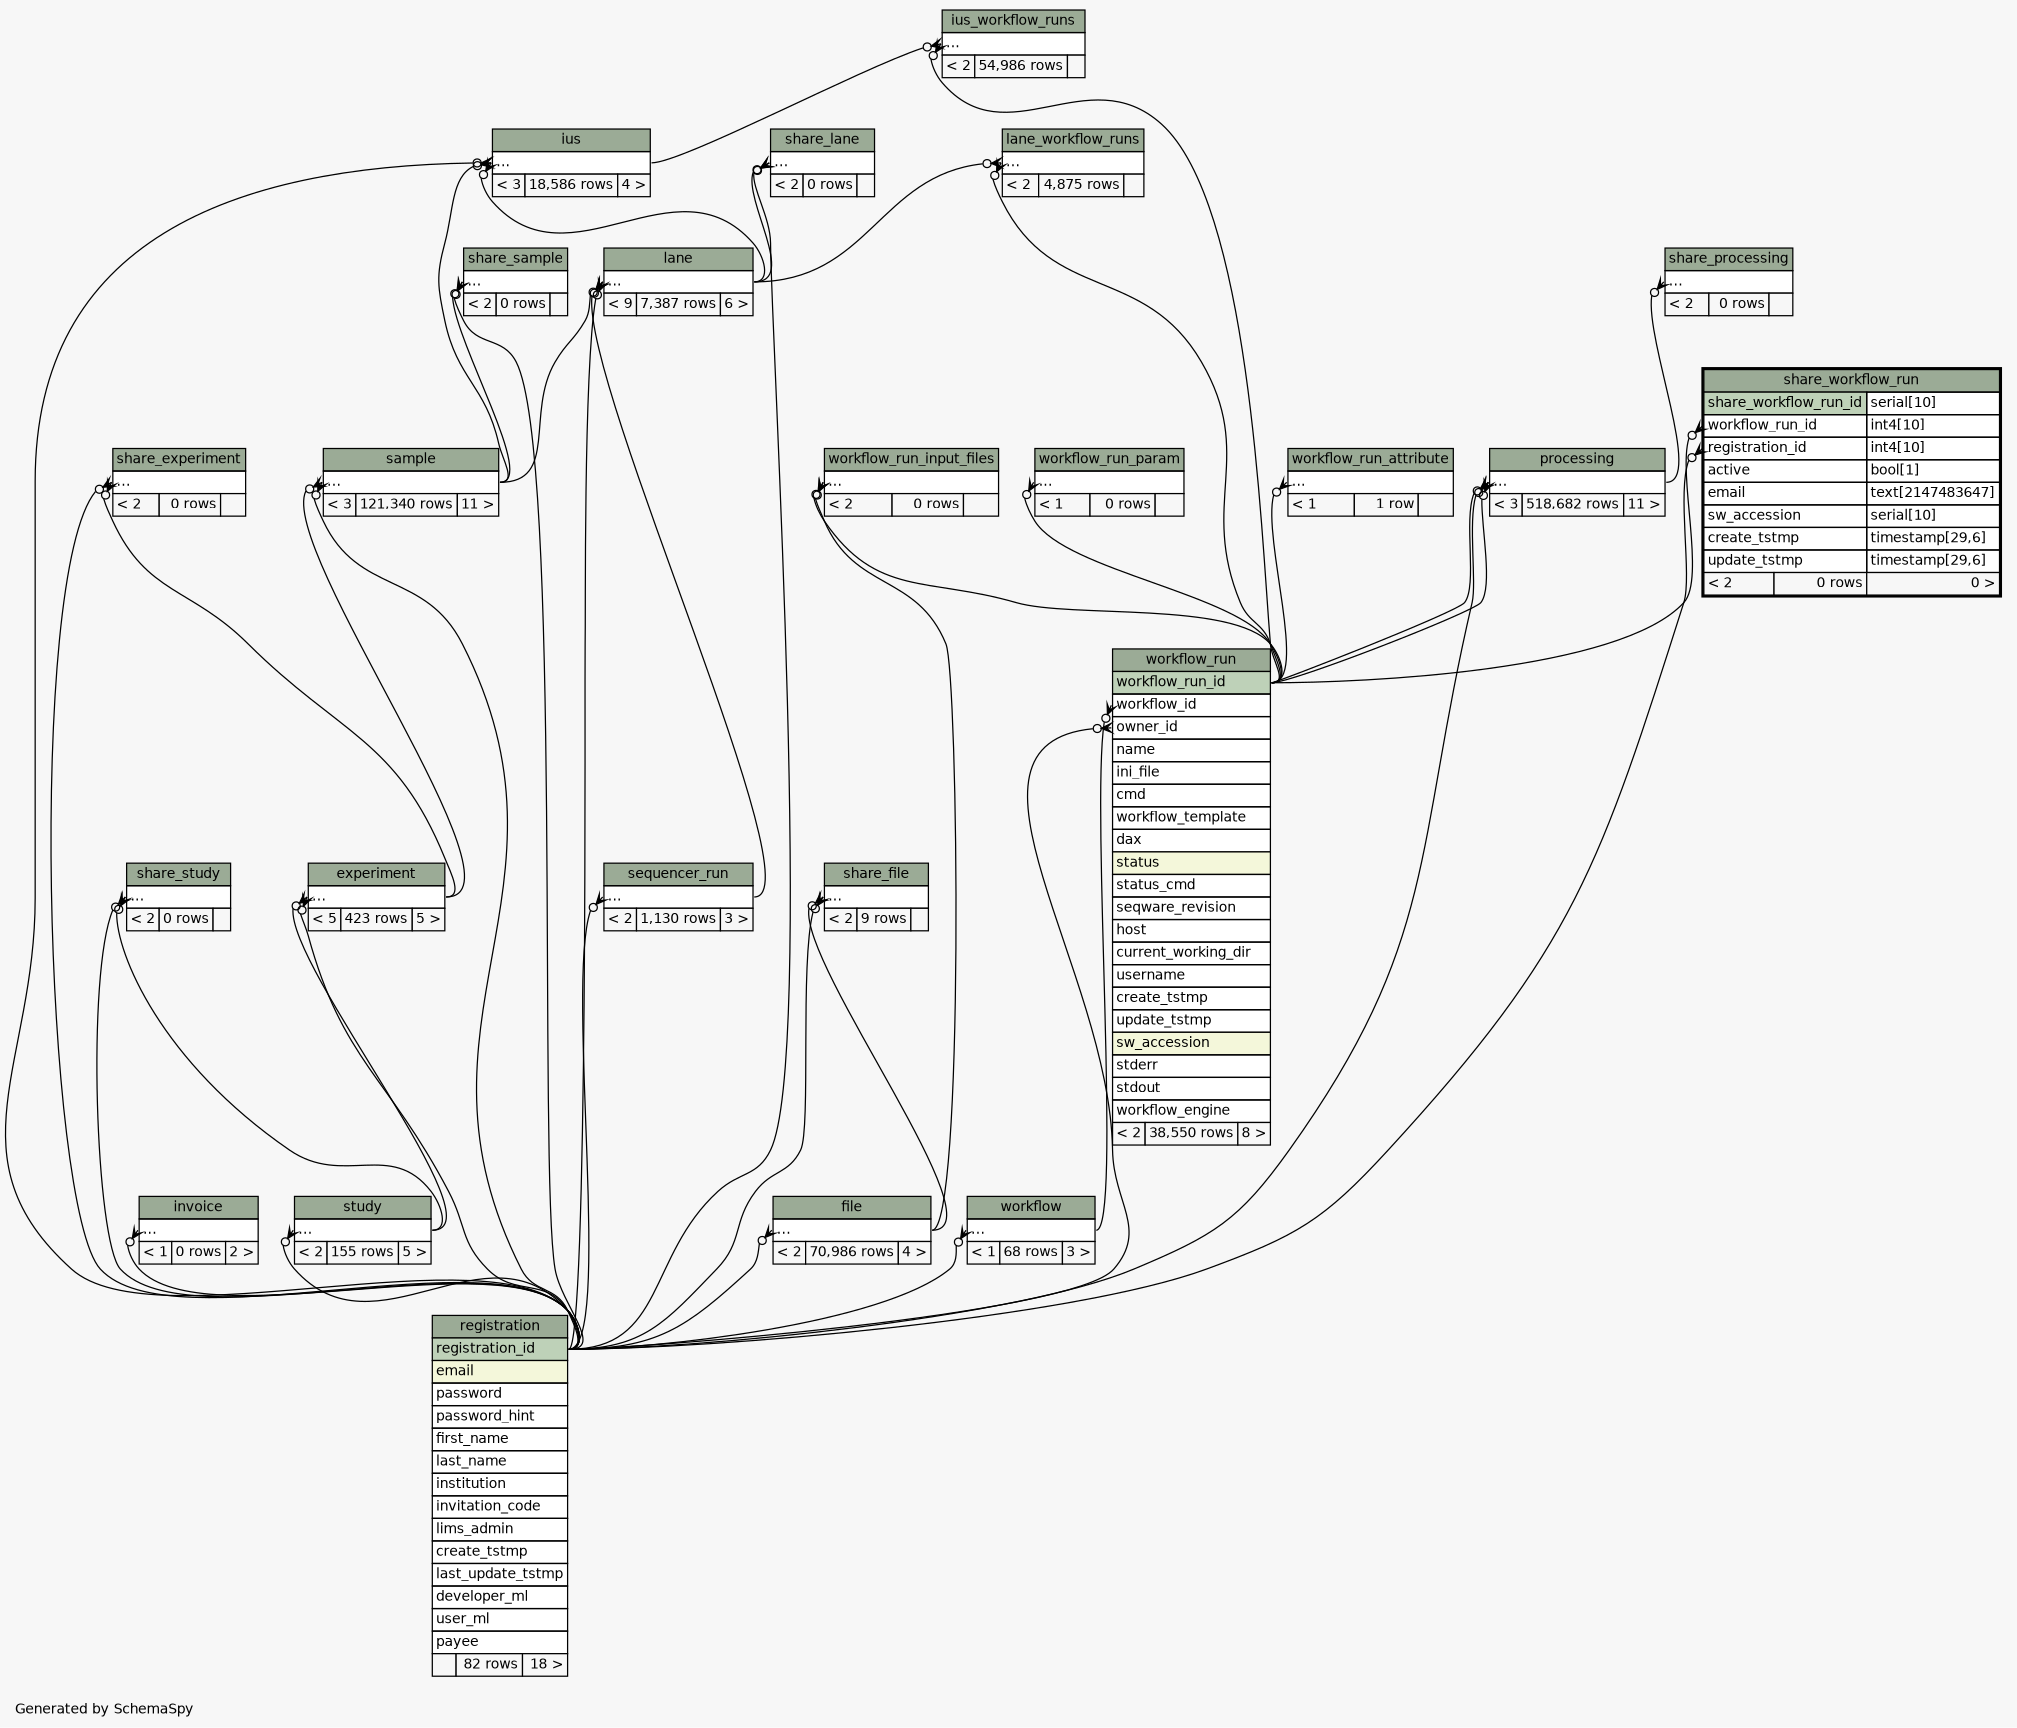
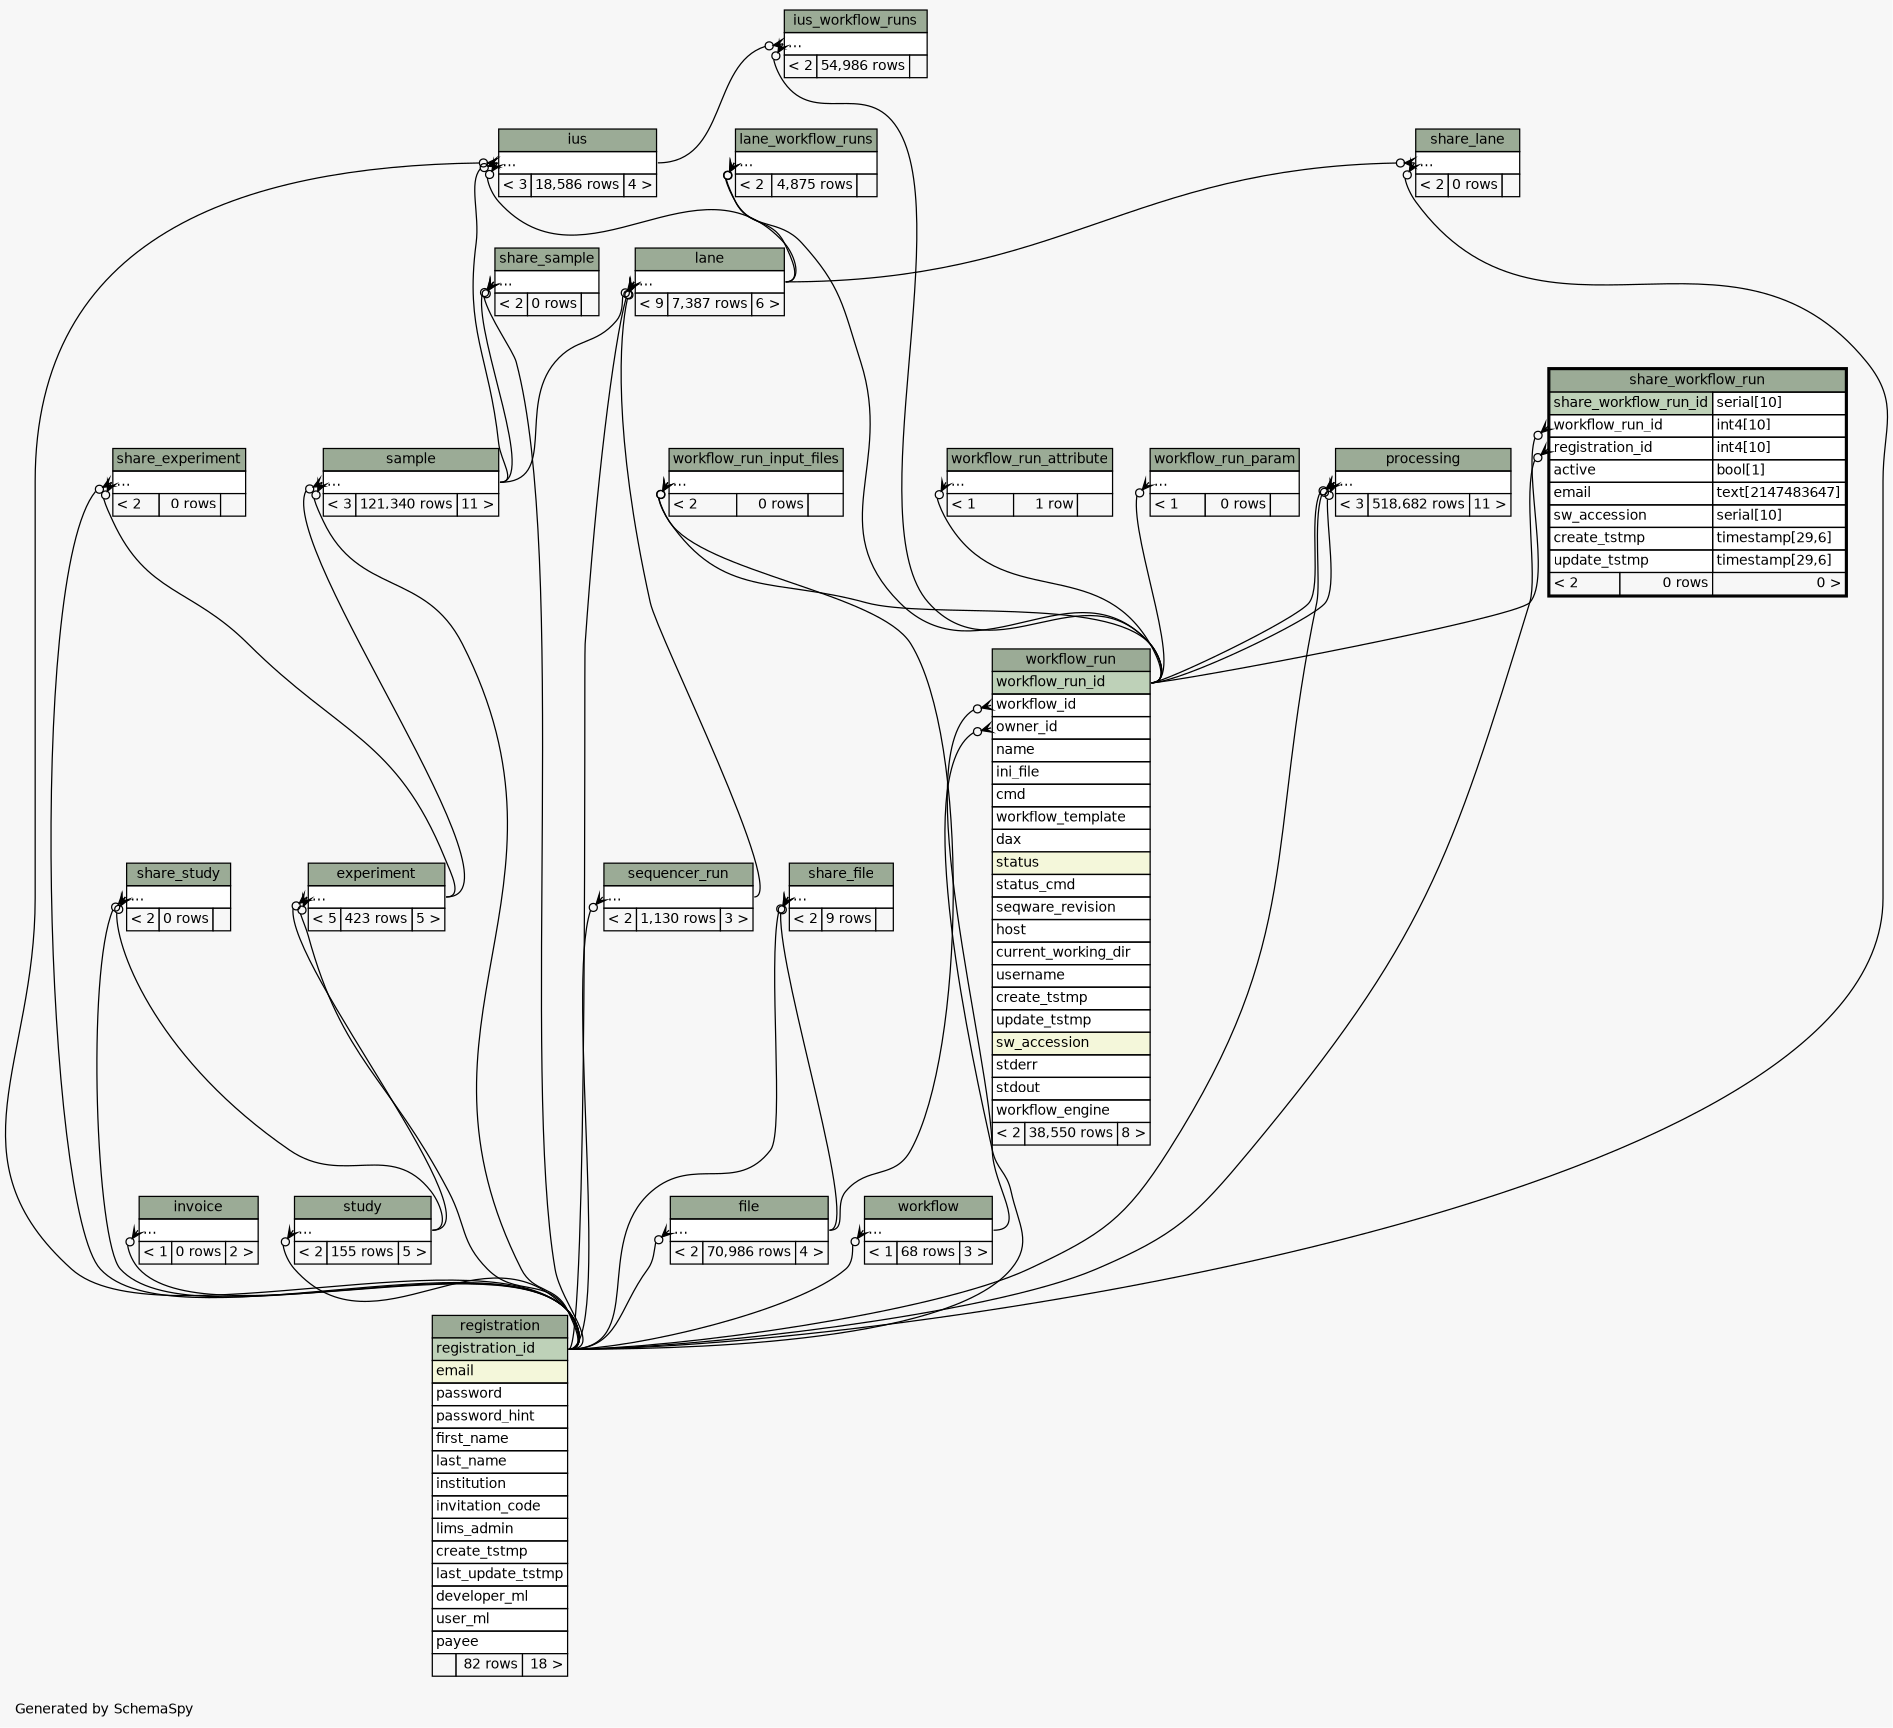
node "share_processing": removed
